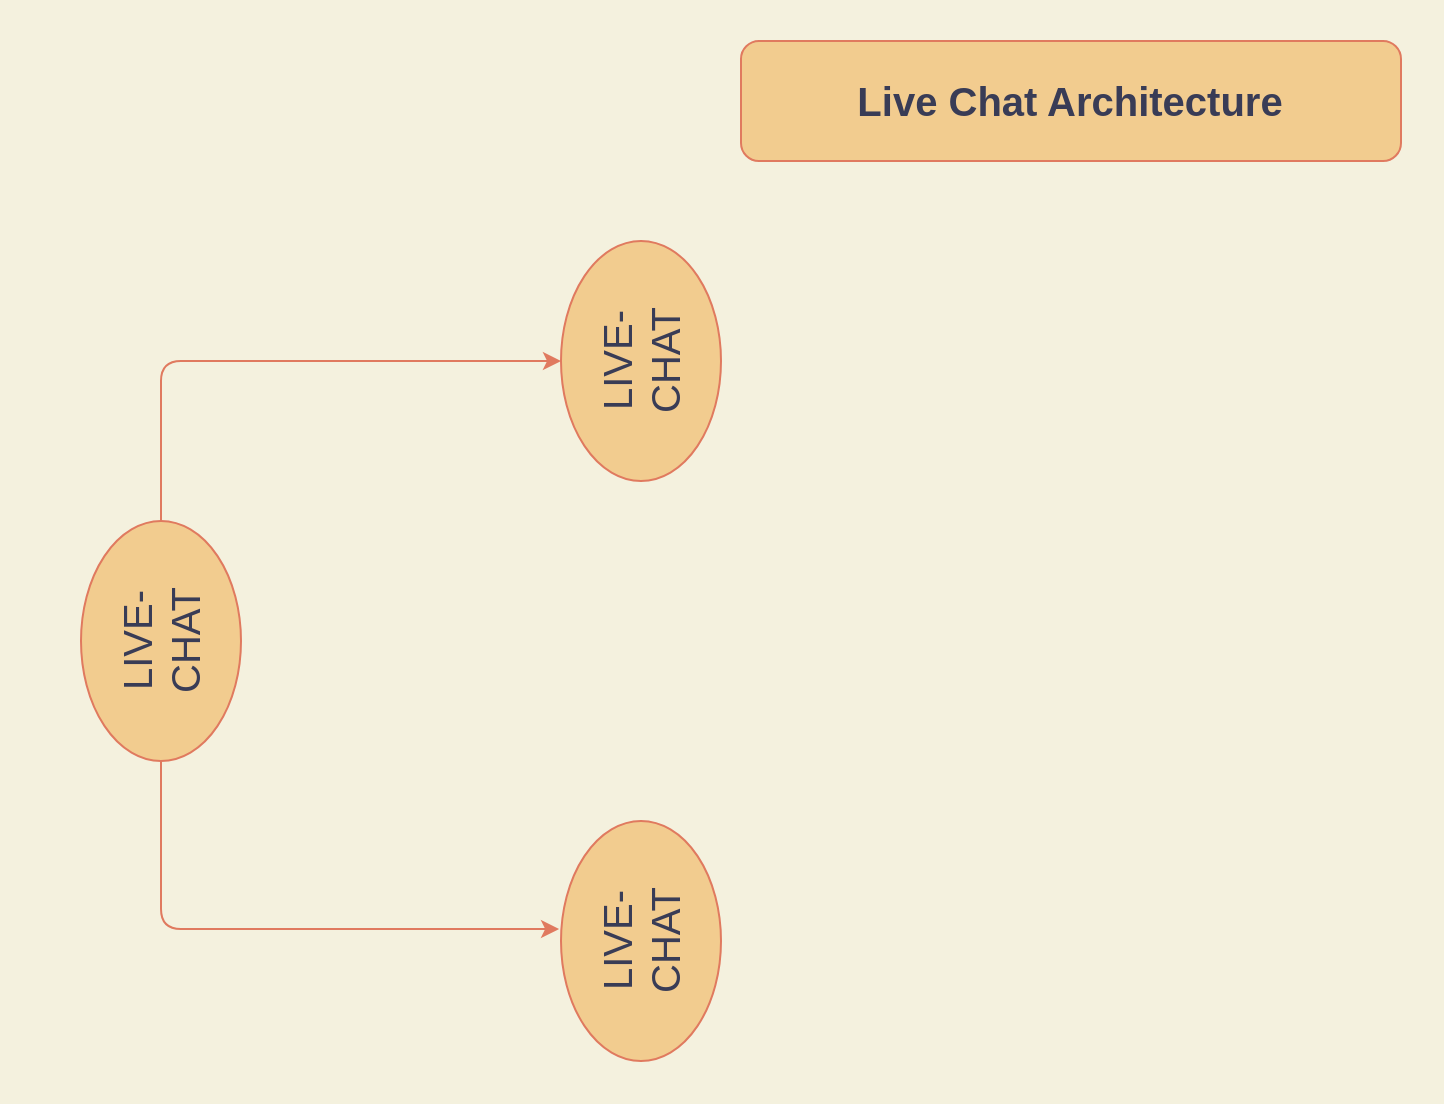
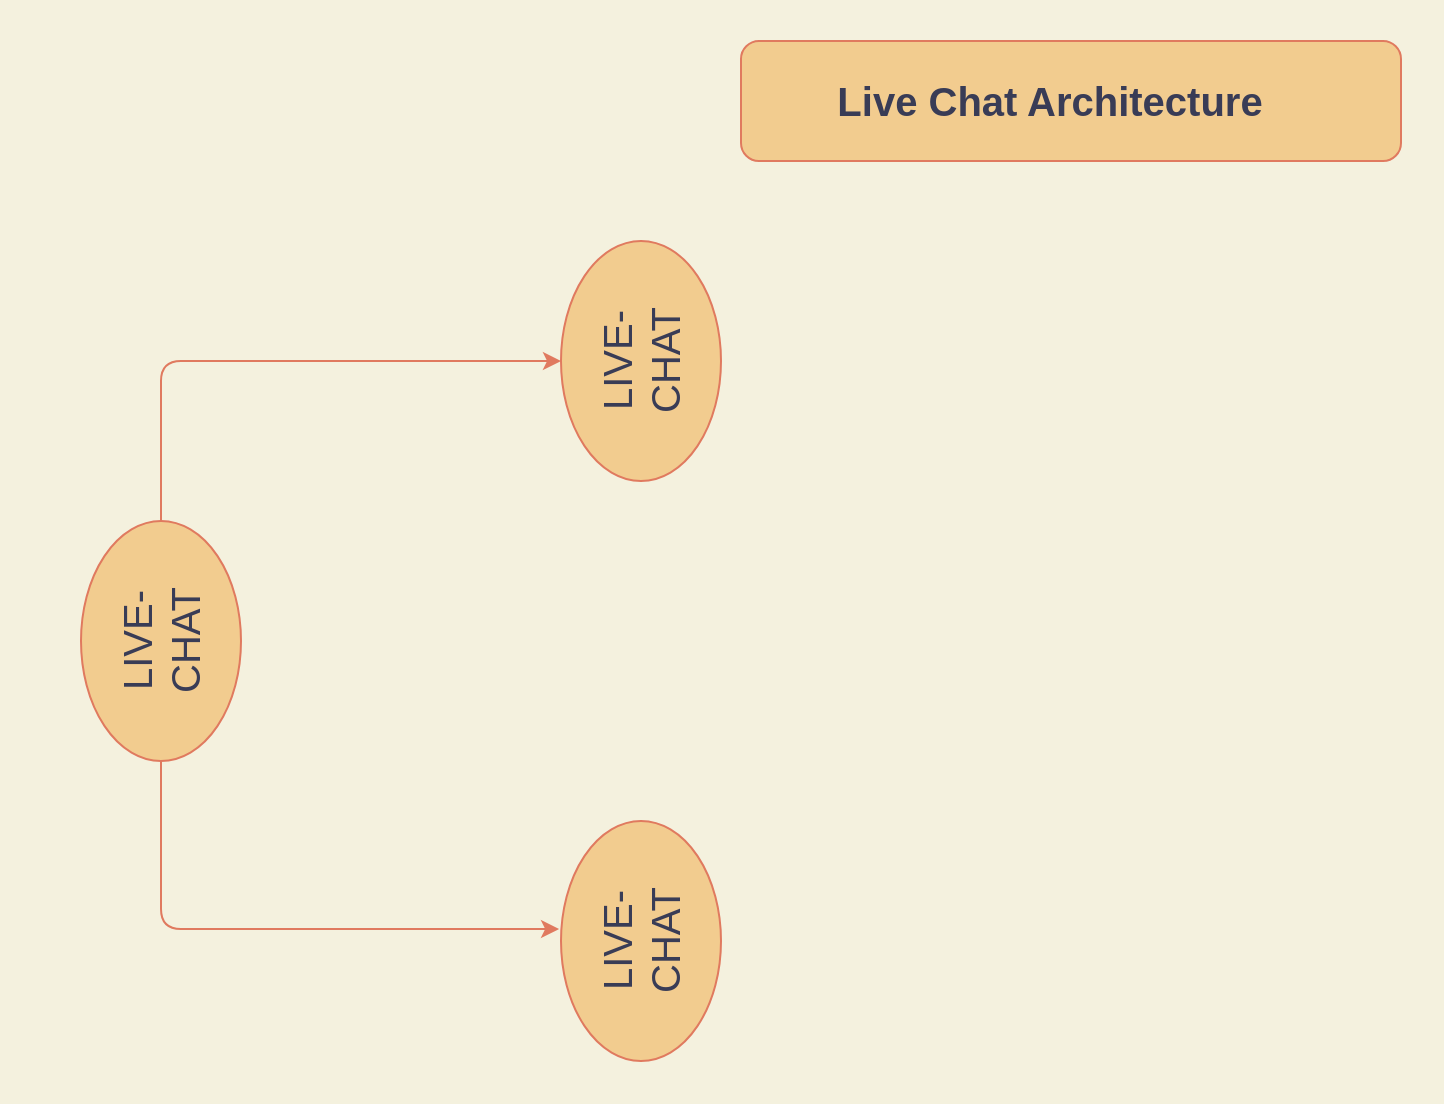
node "Live Chat Architecture": moved (1071, 101) -> (1051, 101)
